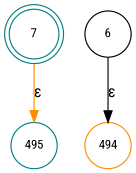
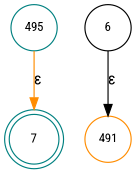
edge "7" -> "495": reversed
node "494": label "494" -> "491"
